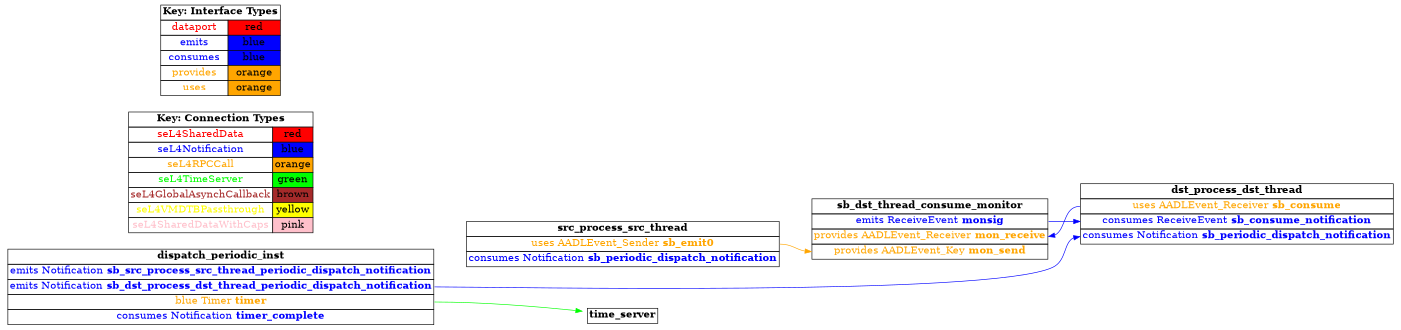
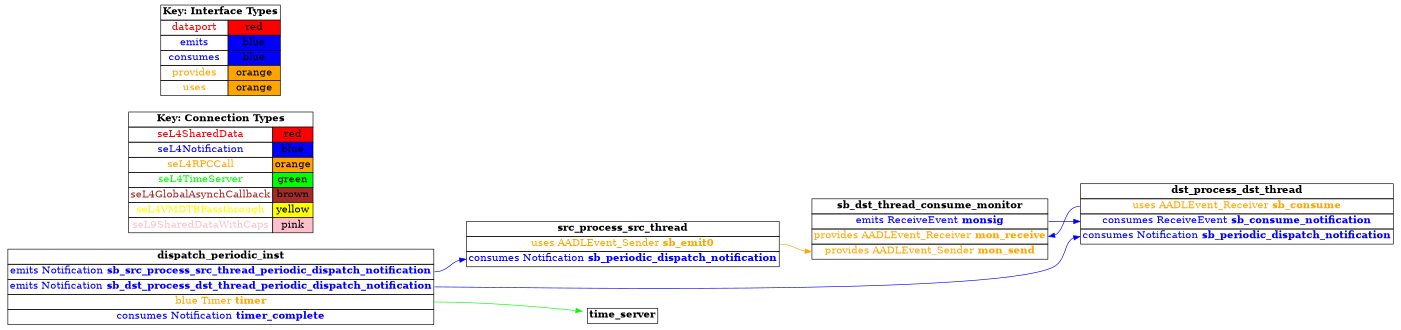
node "Key: Connection Types": text "seL4SharedDataWithCaps" -> "seL9SharedDataWithCaps"
node "sb_dst_thread_consume_monitor": text "provides AADLEvent_Key" -> "provides AADLEvent_Sender"
edge "dispatch_periodic_inst" -> "src_process_src_thread": added
